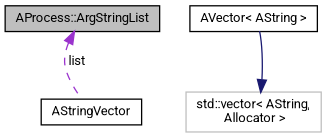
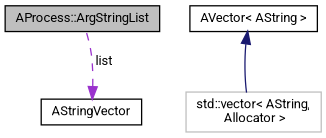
edge "AVector< AString >" -> "std::vector< AString, Allocator >": reversed
edge "AStringVector" -> "AProcess::ArgStringList": reversed
